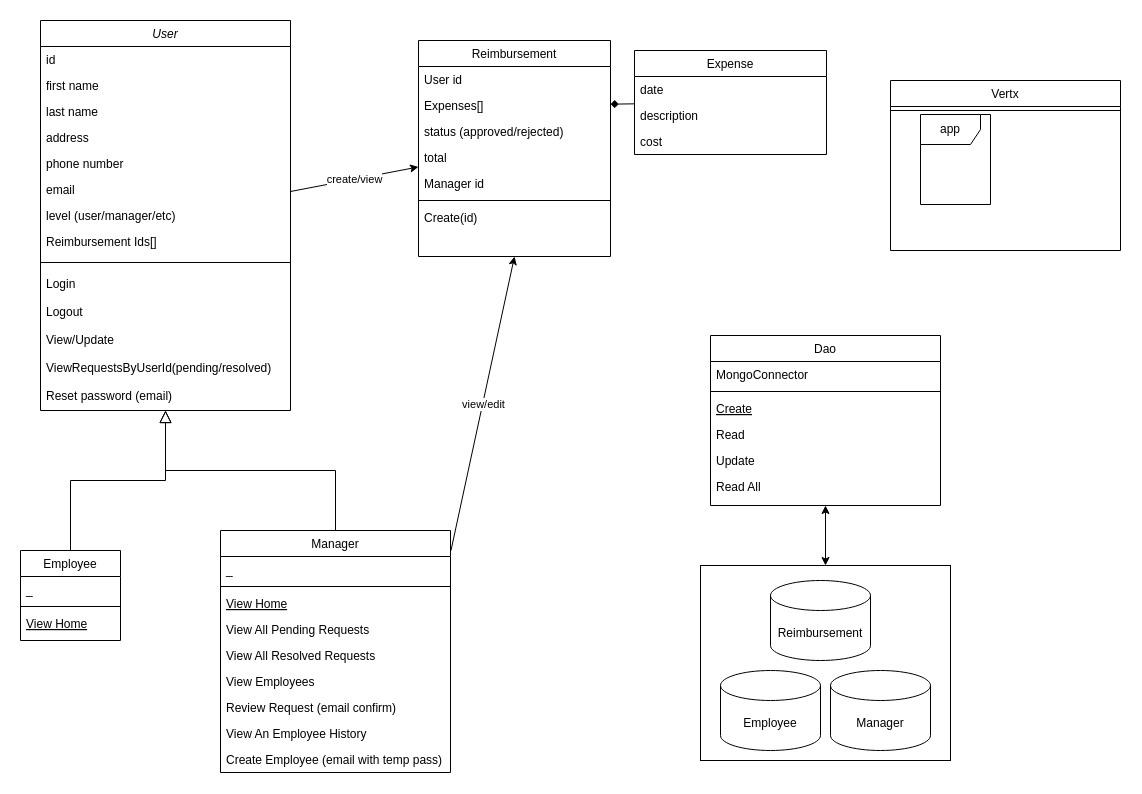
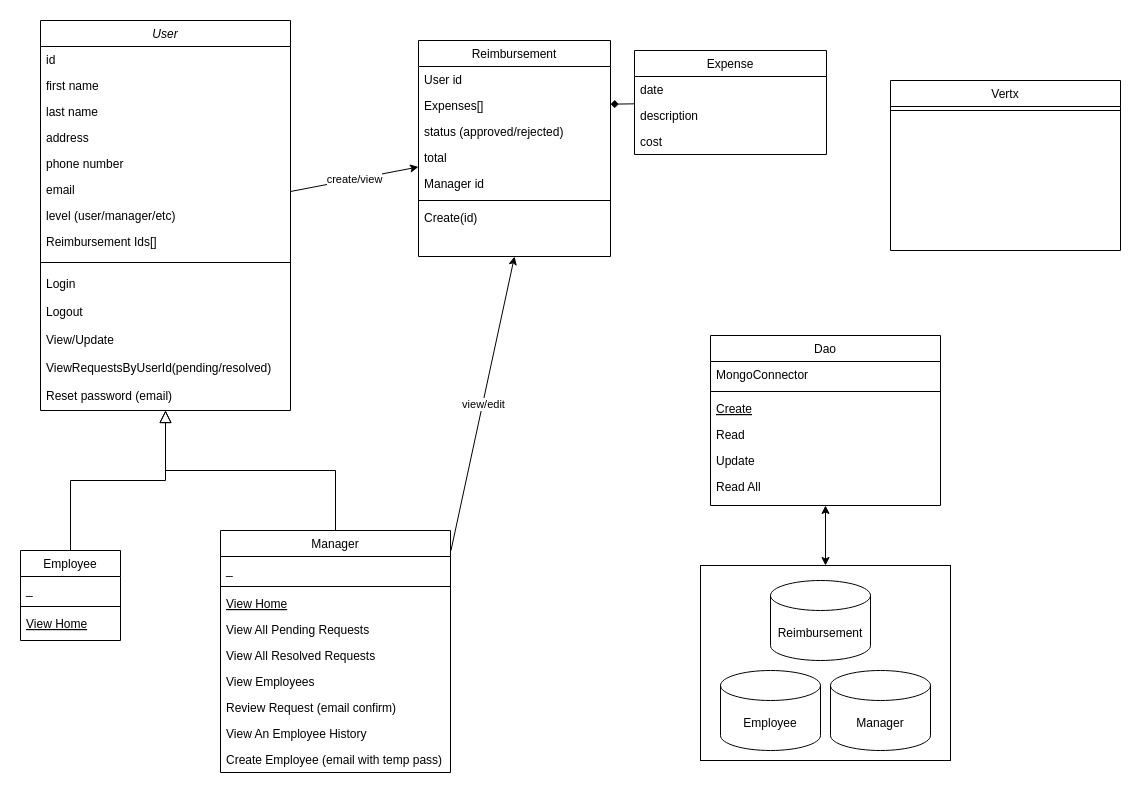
node "app": removed
